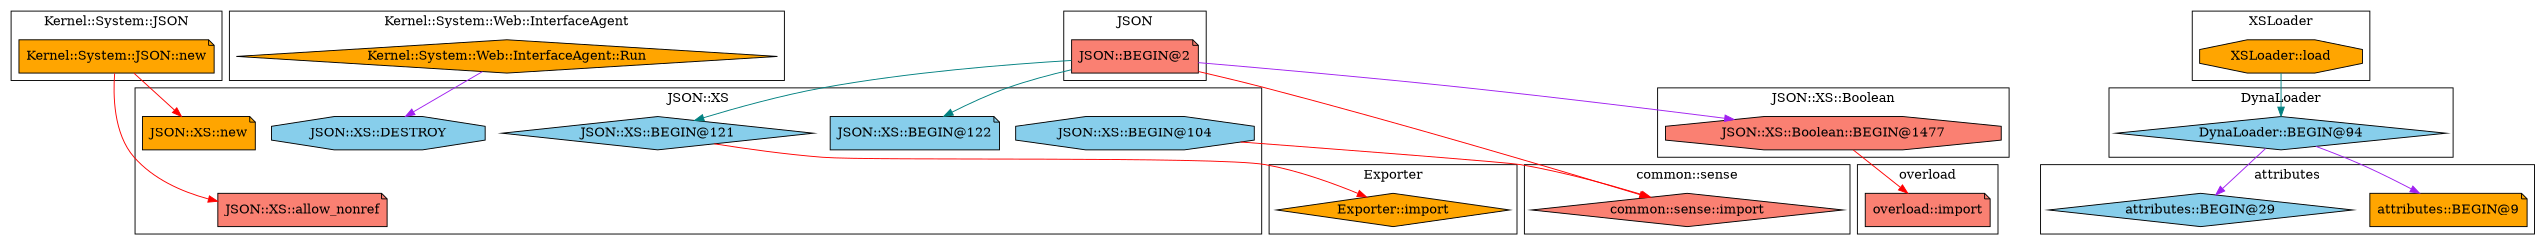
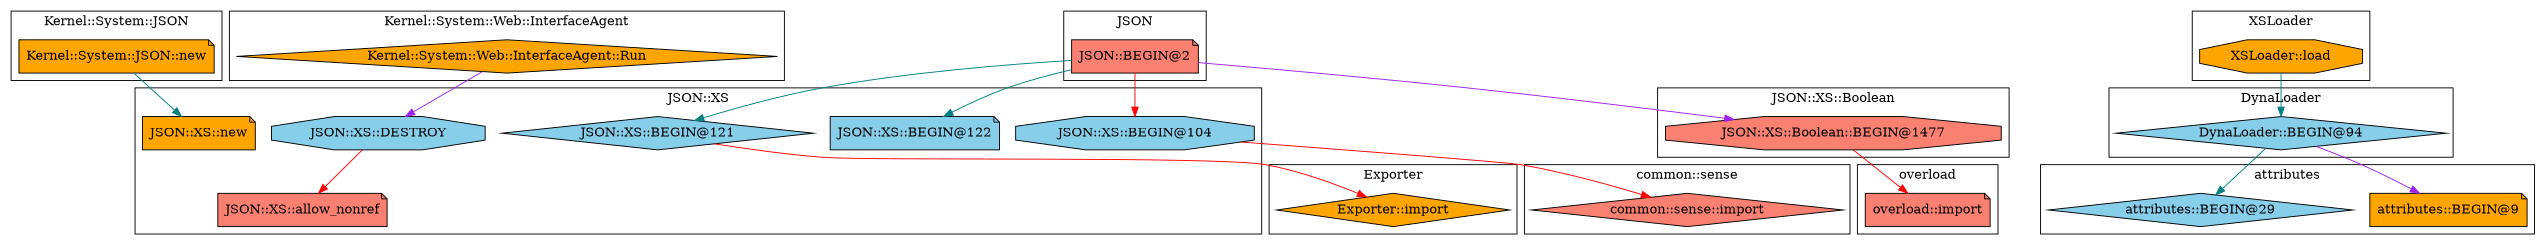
edge "Kernel::System::JSON::new" -> "JSON::XS::new": color red -> teal
edge "JSON::BEGIN@2" -> "common::sense::import": now "JSON::BEGIN@2" -> "JSON::XS::BEGIN@104"
edge "Kernel::System::JSON::new" -> "JSON::XS::allow_nonref": now "JSON::XS::DESTROY" -> "JSON::XS::allow_nonref"
edge "DynaLoader::BEGIN@94" -> "attributes::BEGIN@29": color purple -> teal
